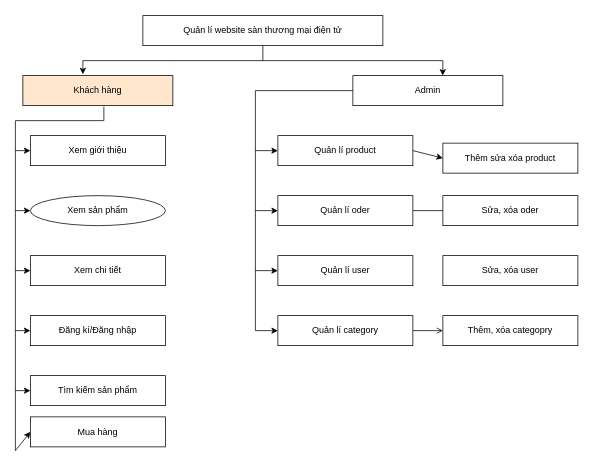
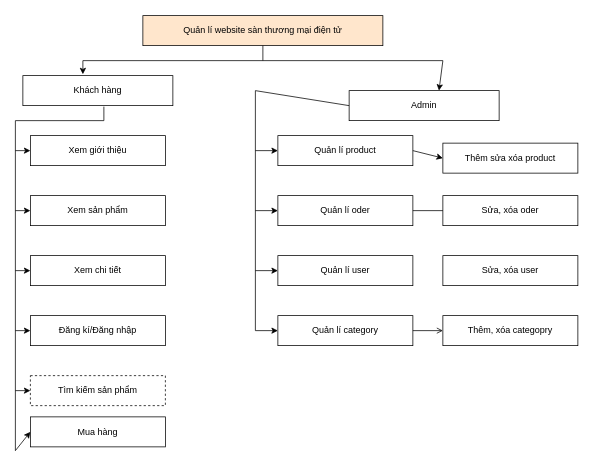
node "Quản lí website sàn thương mại điện tử": fillcolor #ffffff -> #ffe6cc
node "Khách hàng": fillcolor #ffe6cc -> #ffffff
node "Admin": moved (428, 90) -> (424, 105)
node "Xem sản phẩm": shape ellipse -> rectangle
node "Tìm kiếm sản phẩm": style solid -> dashed
